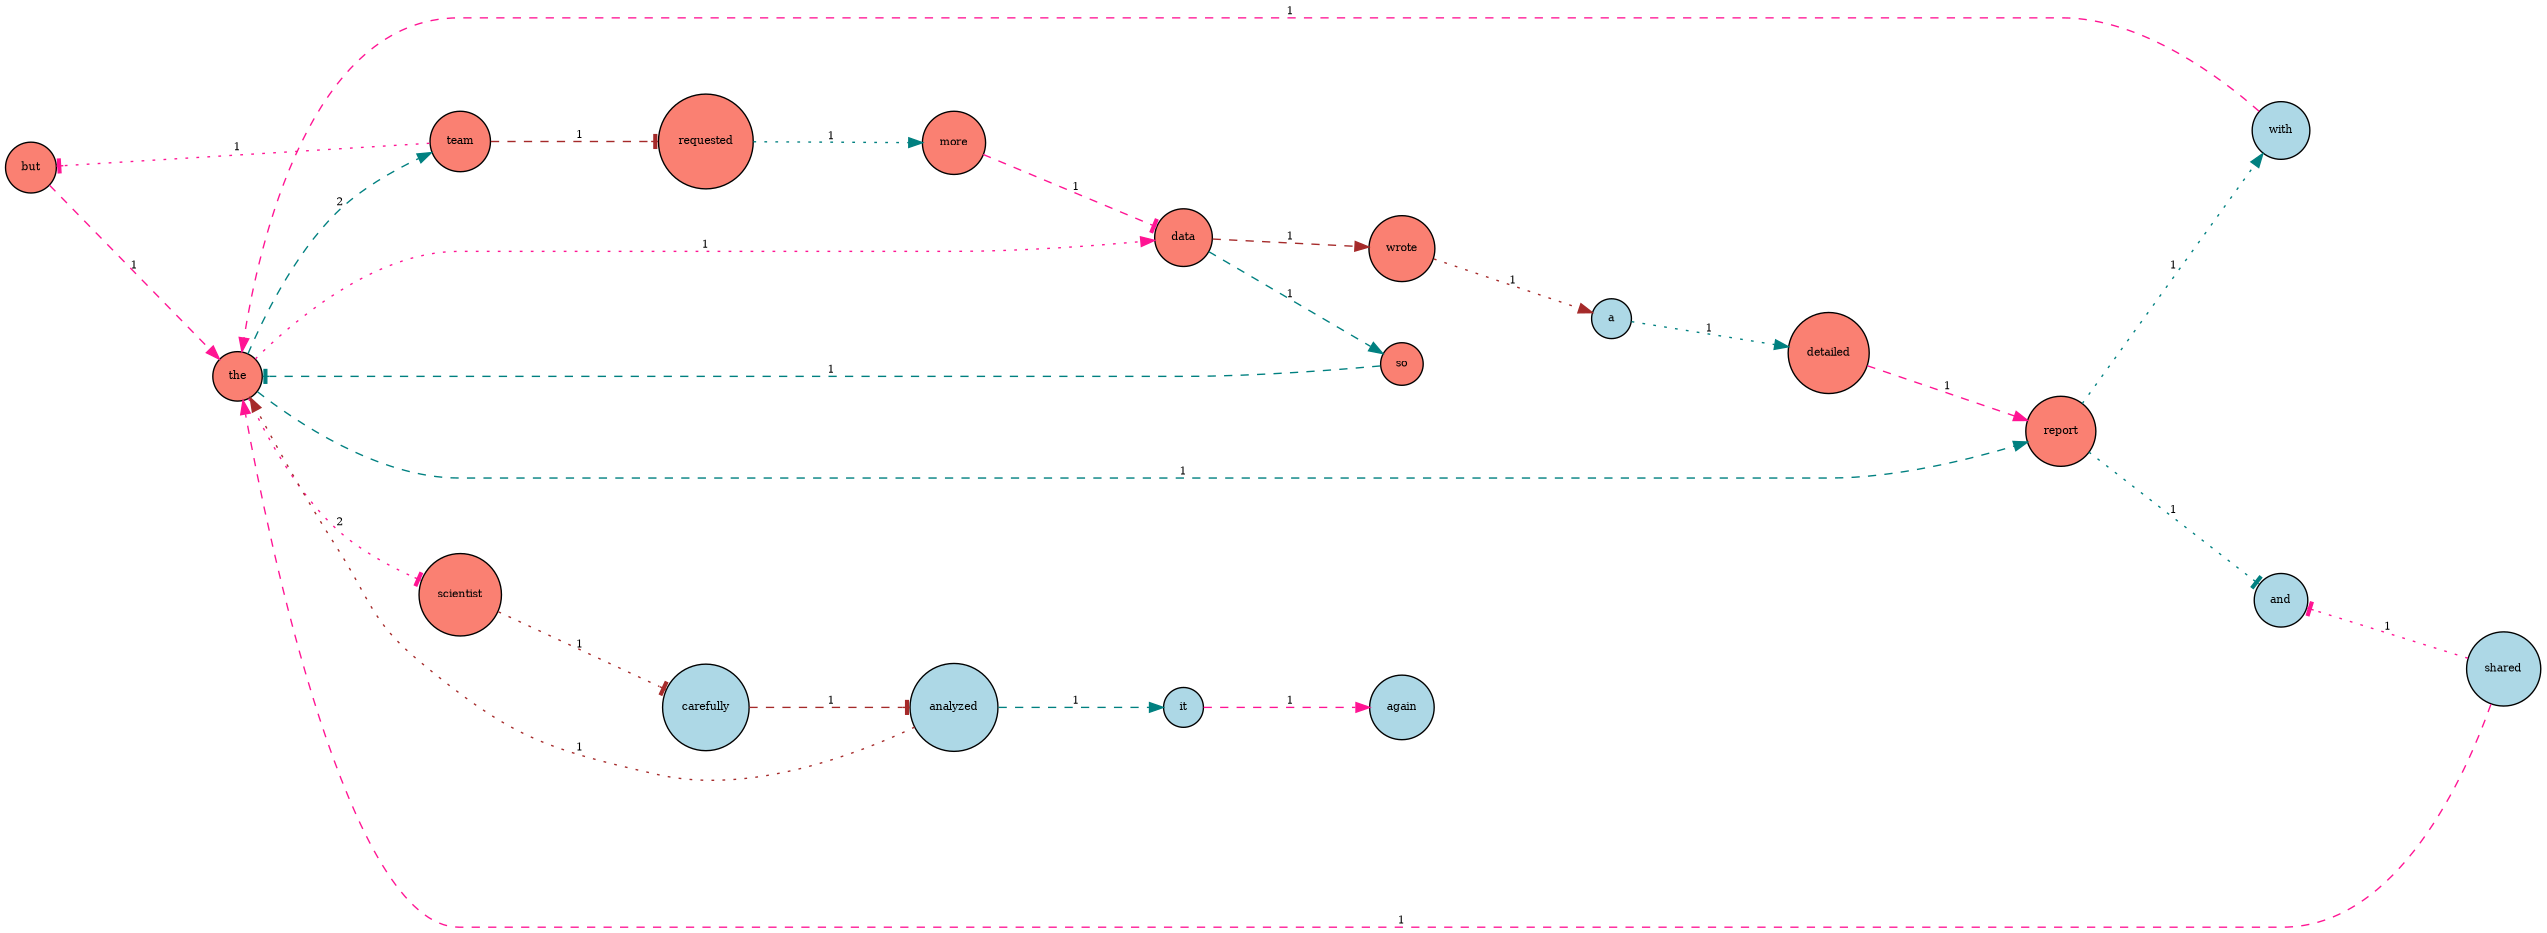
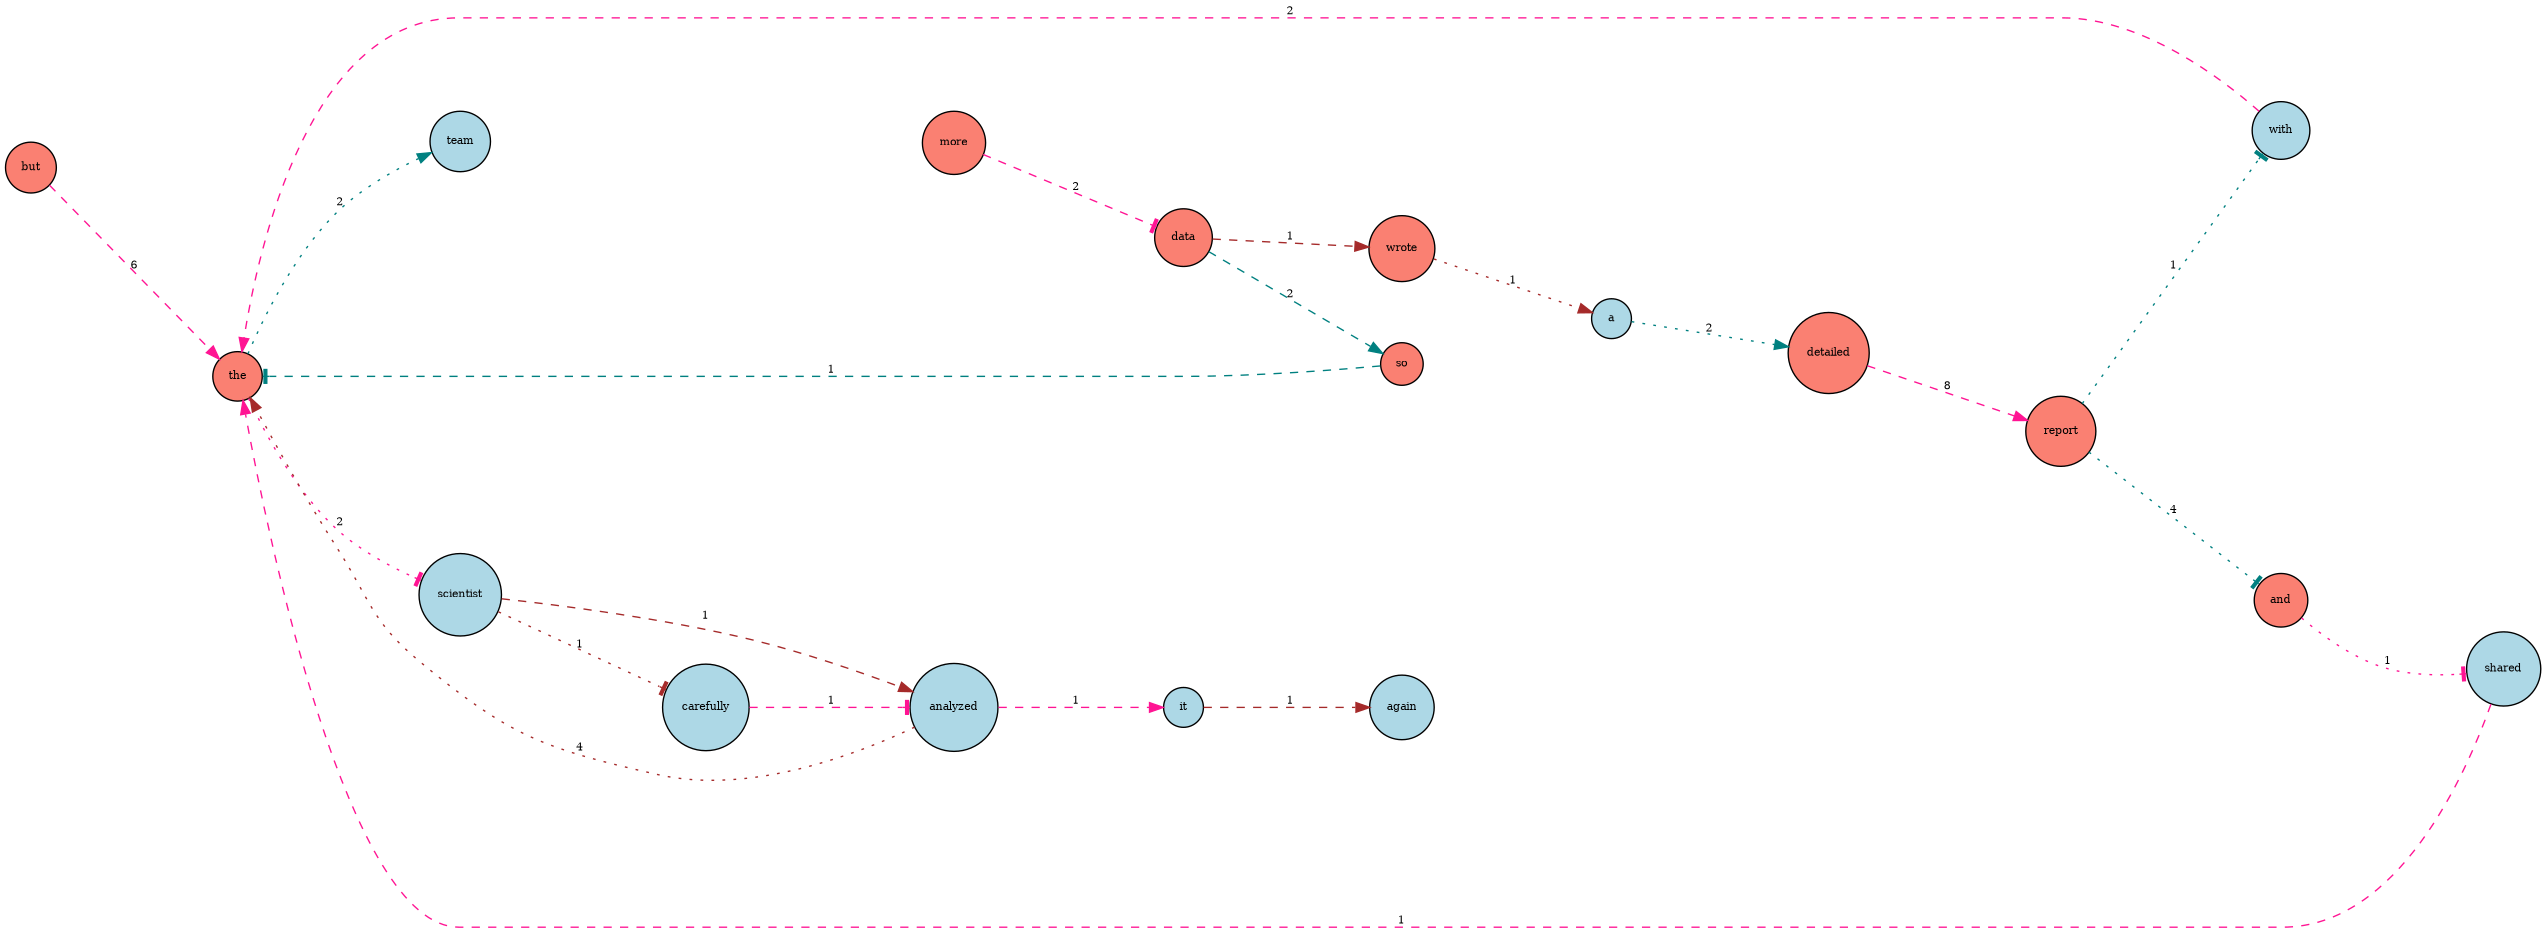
edge "with" -> "the": label "1" -> "2"
node "team": fillcolor salmon -> lightblue
node "requested": removed
edge "team" -> "but": removed, label "1"
edge "more" -> "data": label "1" -> "2"
edge "the" -> "team": style dashed -> dotted
edge "the" -> "data": removed, label "1"
edge "but" -> "the": label "1" -> "6"
edge "report" -> "with": arrowhead normal -> tee
edge "data" -> "so": label "1" -> "2"
edge "a" -> "detailed": label "1" -> "2"
edge "detailed" -> "report": label "1" -> "8"
edge "the" -> "report": removed, label "1"
edge "report" -> "and": label "1" -> "4"
node "scientist": fillcolor salmon -> lightblue
node "and": fillcolor lightblue -> salmon
edge "scientist" -> "analyzed": added, label "1"
edge "shared" -> "and": reversed
edge "carefully" -> "analyzed": color brown -> deeppink
edge "analyzed" -> "it": color teal -> deeppink
edge "it" -> "again": color deeppink -> brown
edge "analyzed" -> "the": label "1" -> "4"
